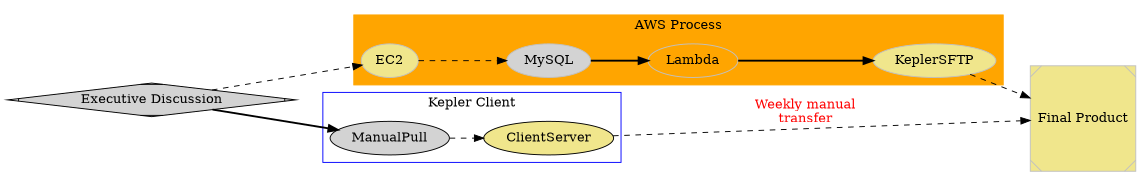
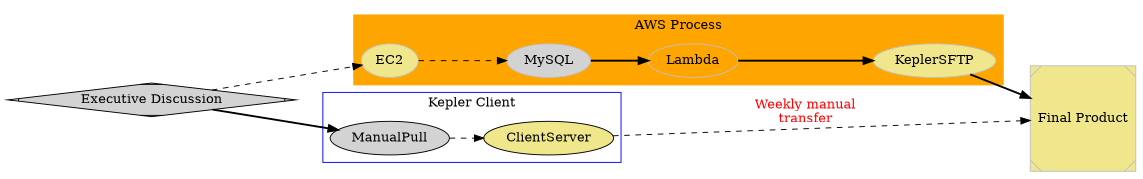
edge "KeplerSFTP" -> "Final Product": style dashed -> bold
